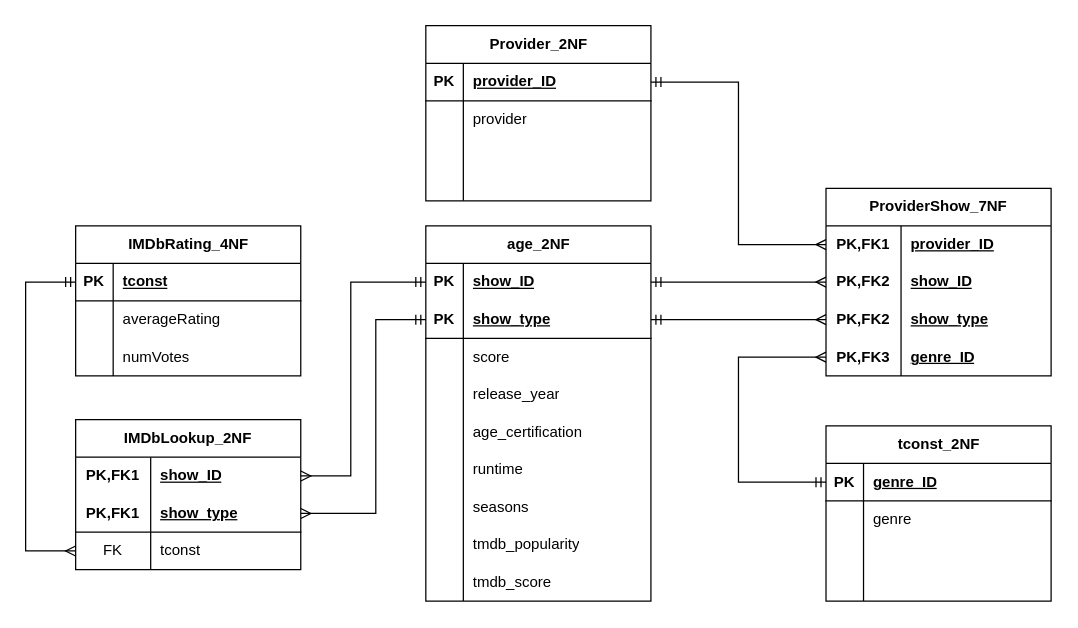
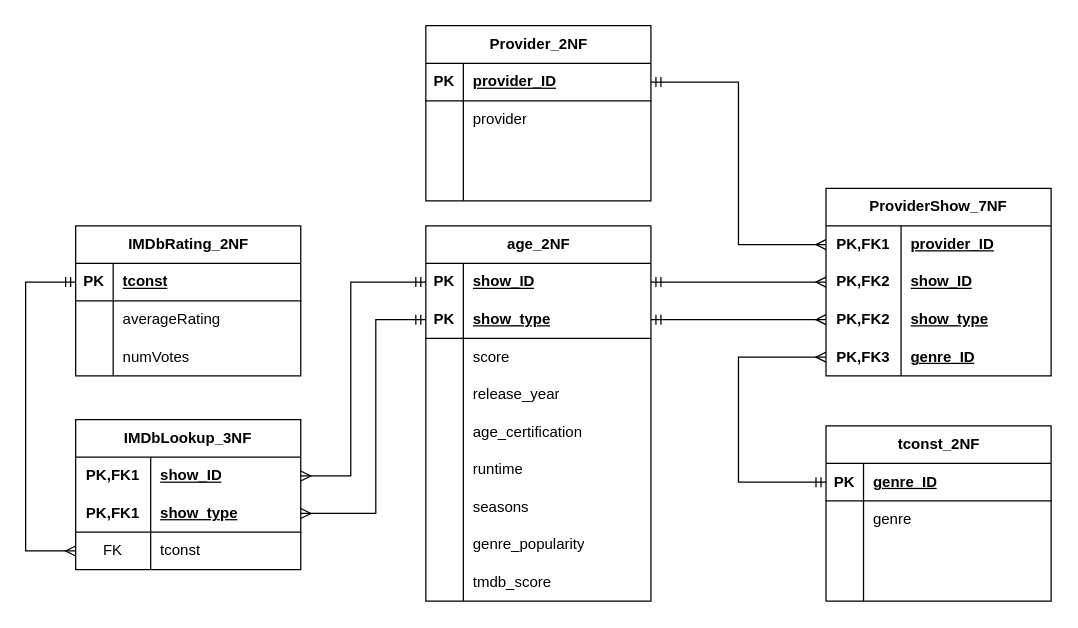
node "IMDbRating_4NF": label "IMDbRating_4NF" -> "IMDbRating_2NF"
node "IMDbLookup_2NF": label "IMDbLookup_2NF" -> "IMDbLookup_3NF"
node "tmdb_popularity": label "tmdb_popularity" -> "genre_popularity"
